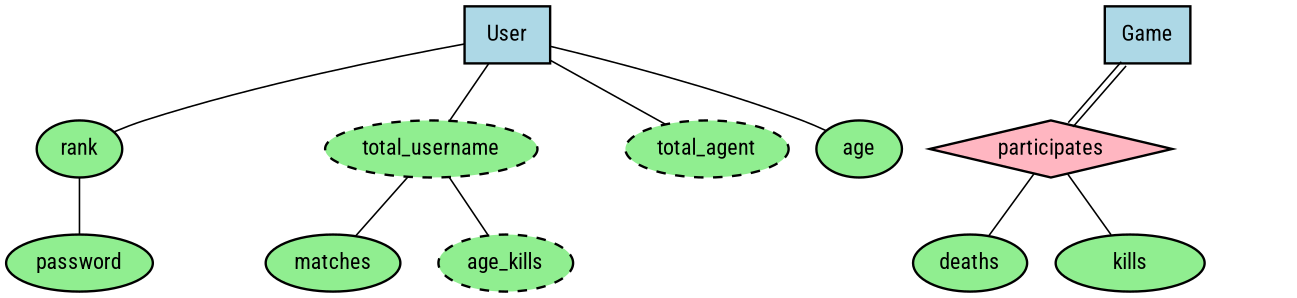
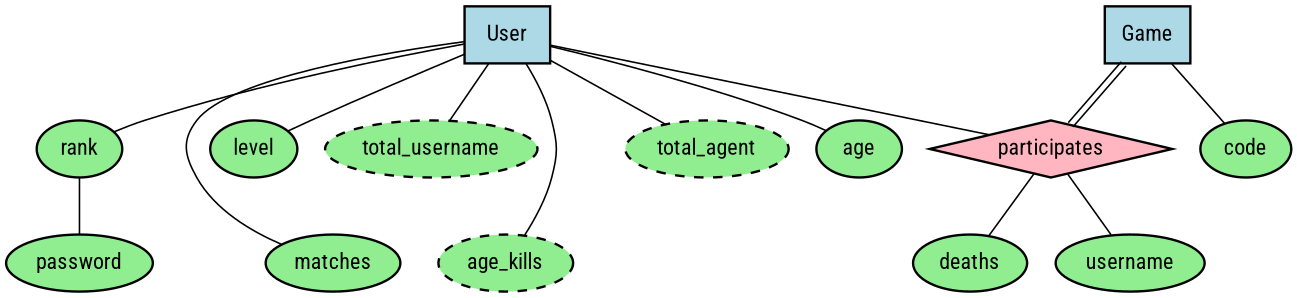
edge "User" -- "participates": added
node "level": added
node "code": added
edge "total_username" -- "matches": now "User" -- "matches"
edge "total_username" -- "age_kills": now "User" -- "age_kills"
node "kills": label "kills" -> "username"
